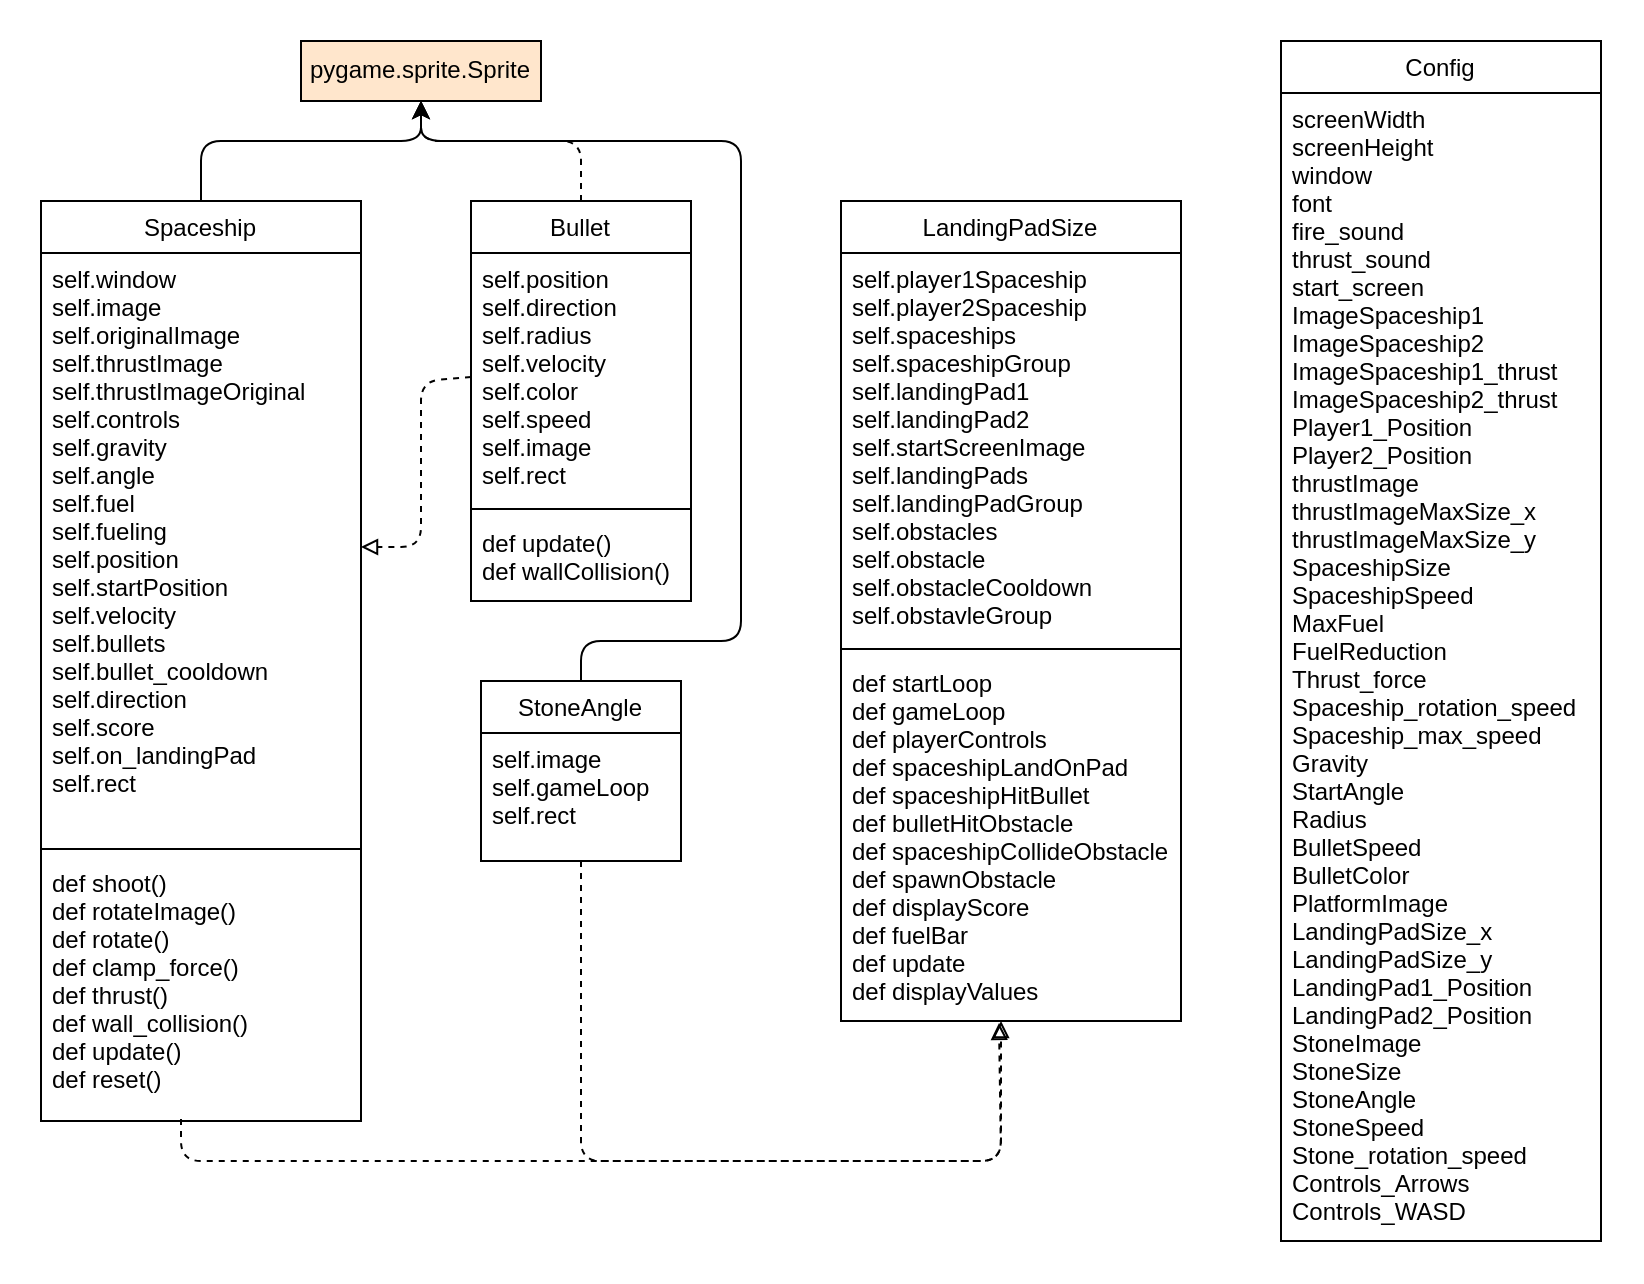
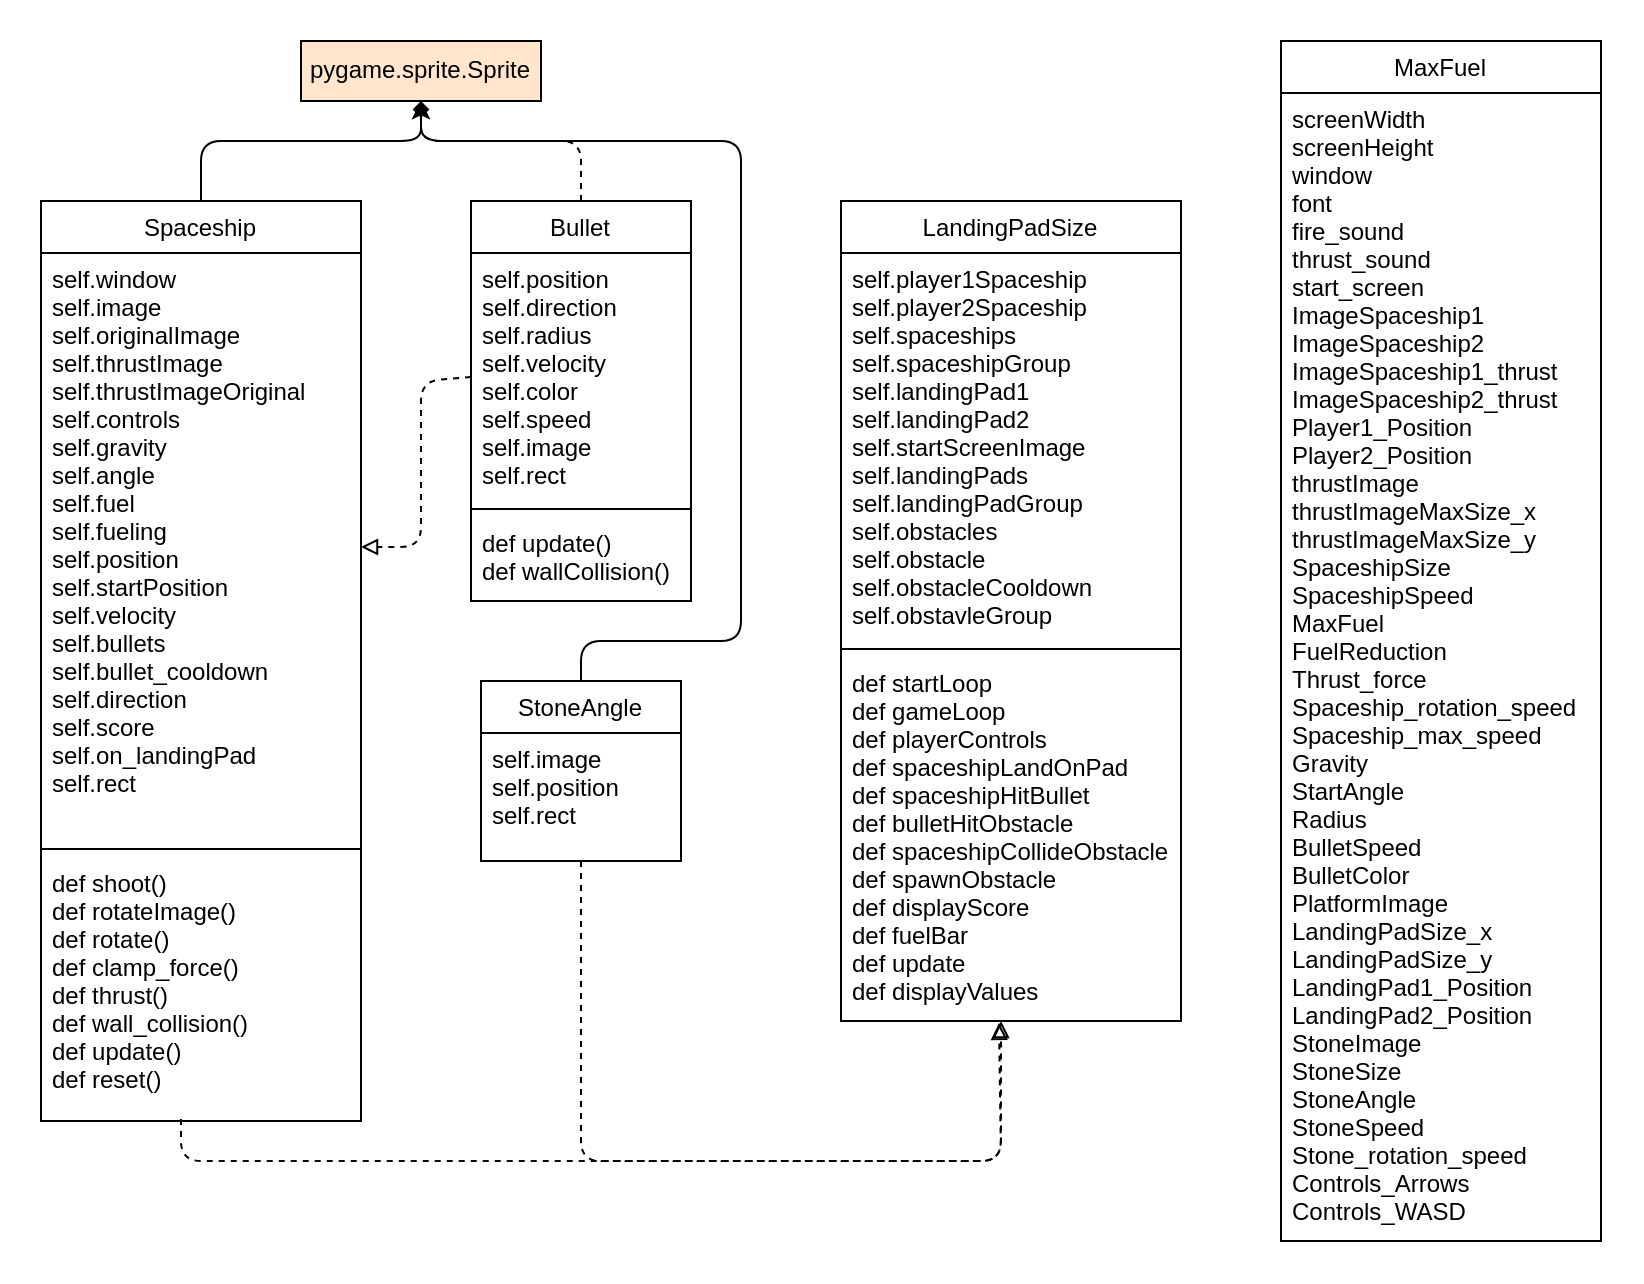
node "Config": label "Config" -> "MaxFuel"
edge "Spaceship" -> "pygame.sprite.Sprite": arrowhead classic -> diamond
node "self.image self.gameLoop self.rect": label "self.image self.gameLoop self.rect" -> "self.image self.position self.rect"
